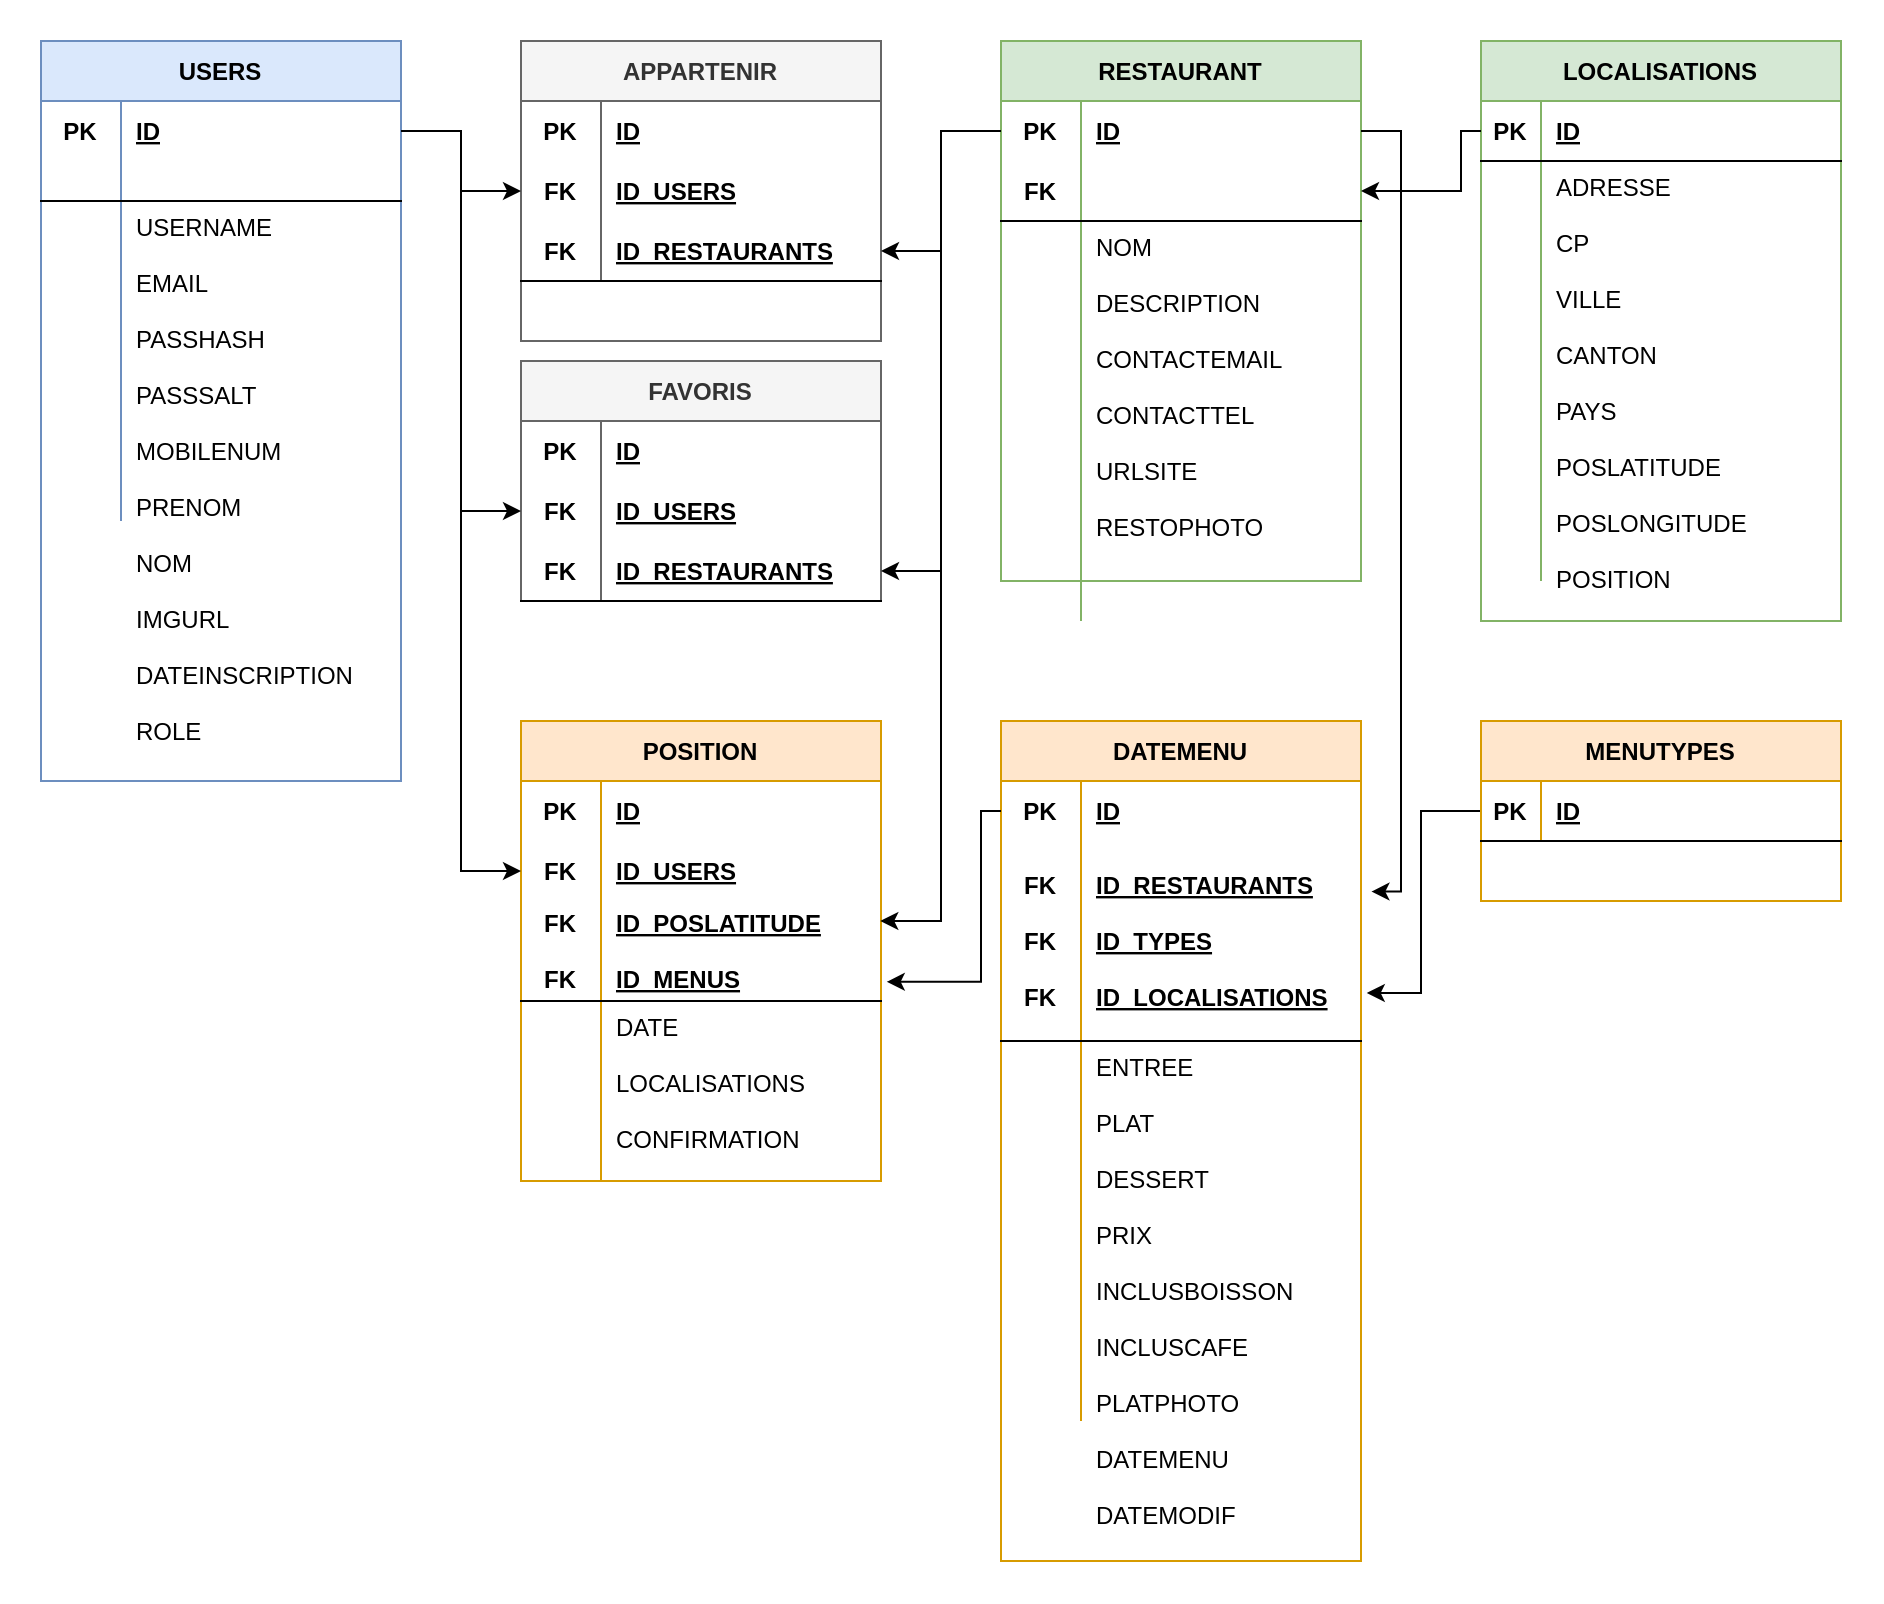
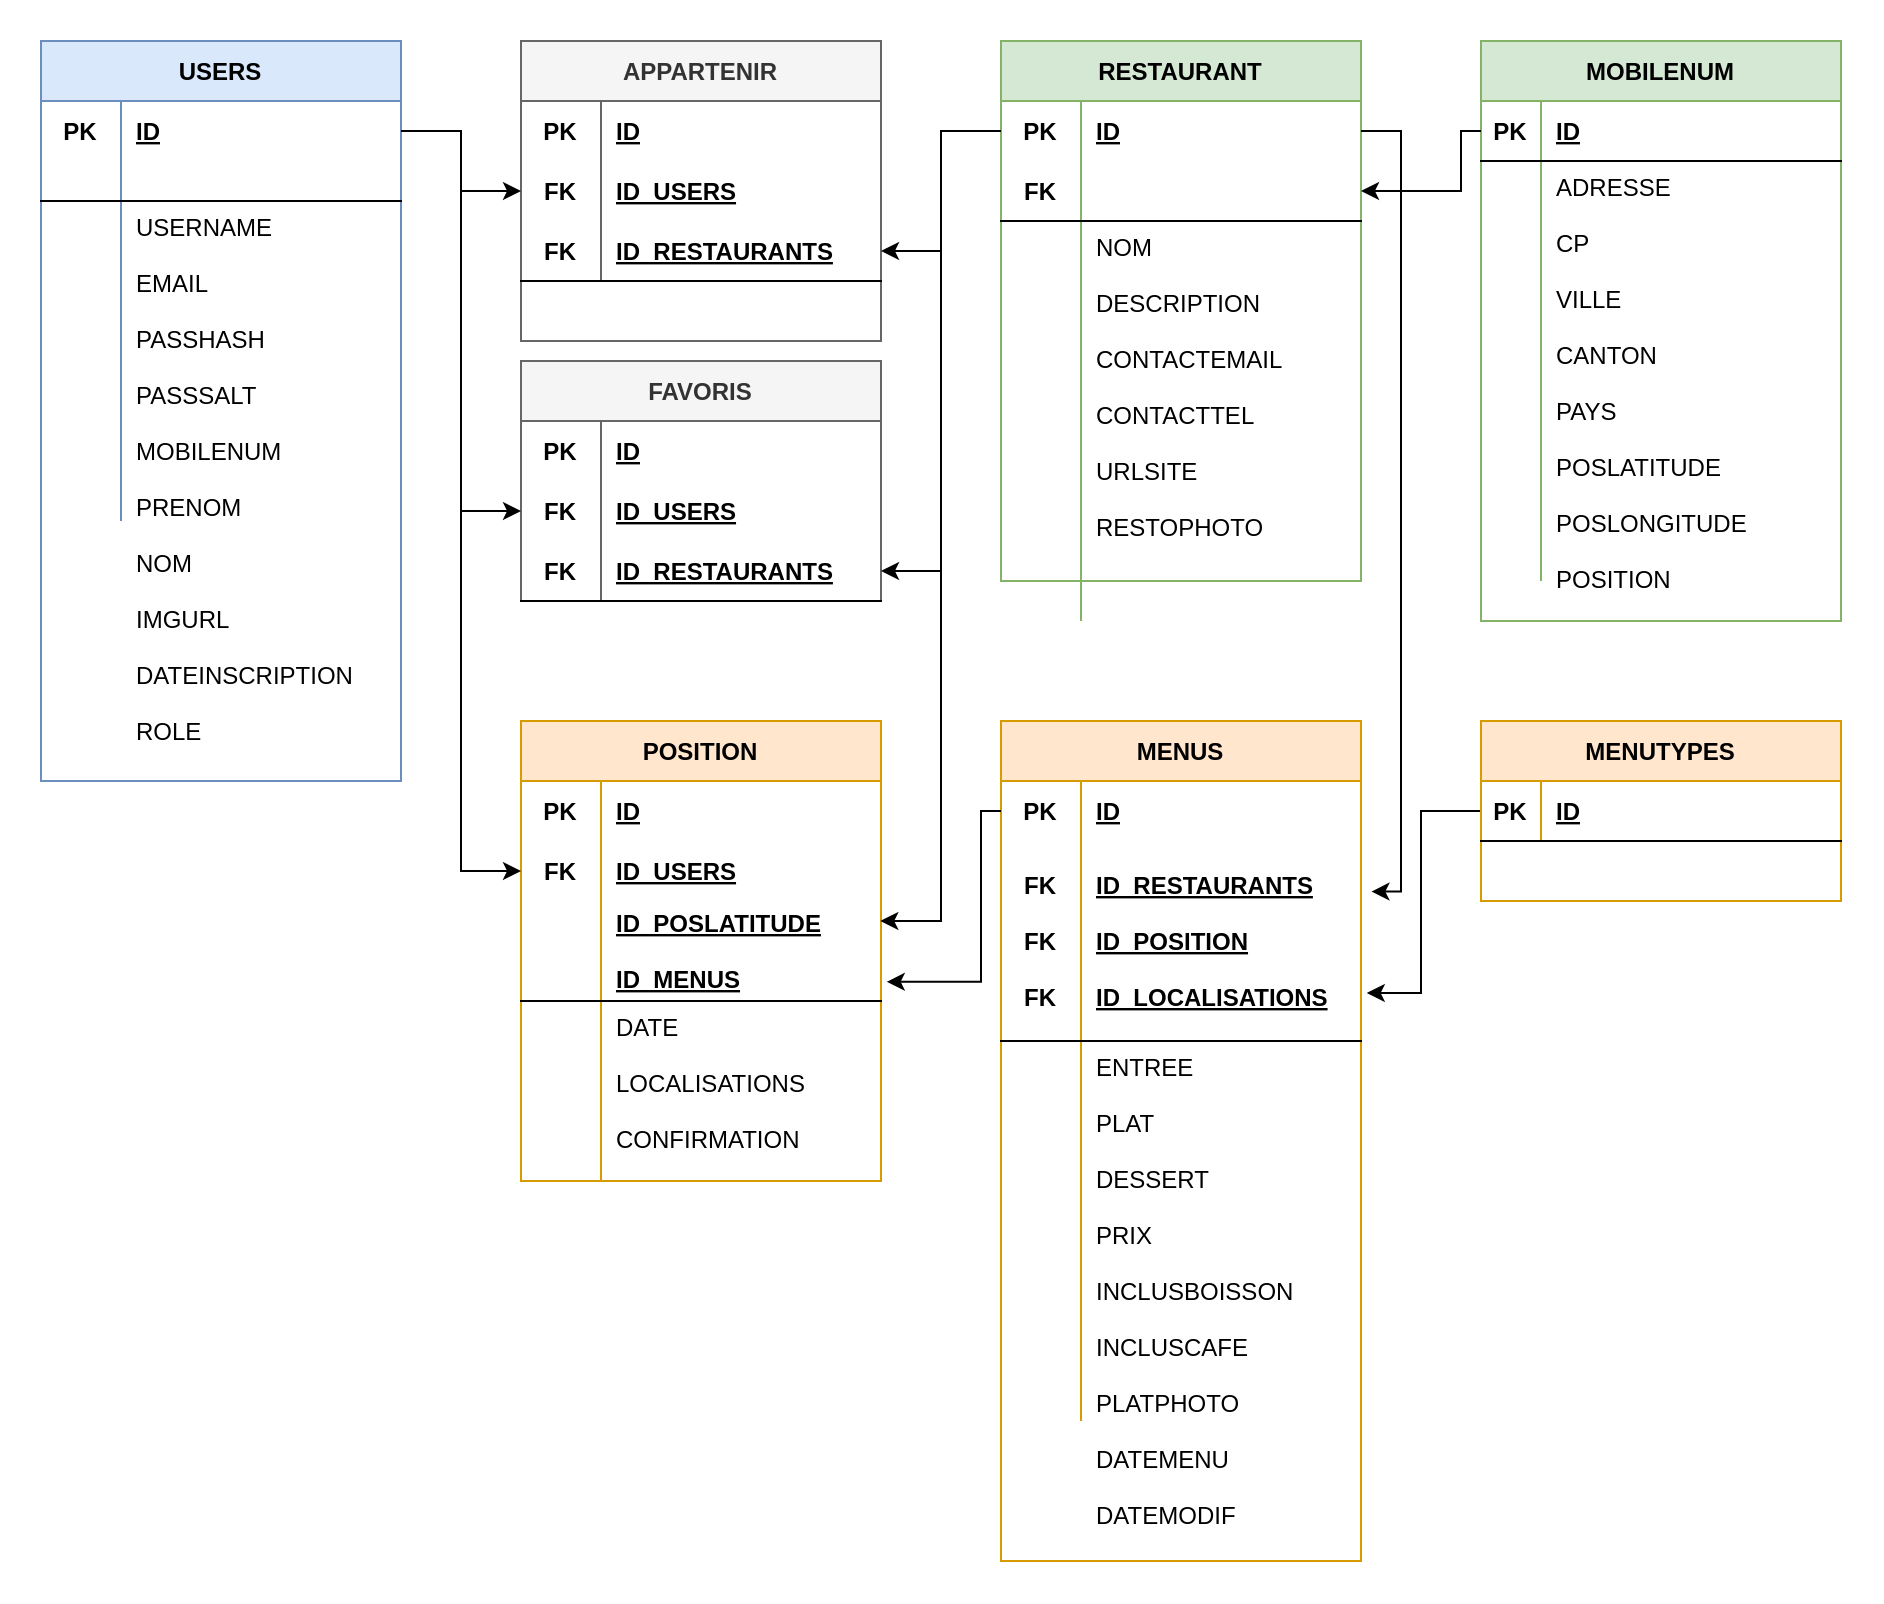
node "LOCALISATIONS": label "LOCALISATIONS" -> "MOBILENUM"
node "DATEMENU": label "DATEMENU" -> "MENUS"
node "ID_RESTAURANTS ID_TYPES ID_LOCALISATIONS": label "ID_RESTAURANTS ID_TYPES ID_LOCALISATIONS" -> "ID_RESTAURANTS ID_POSITION ID_LOCALISATIONS"
node "FK FK": removed
